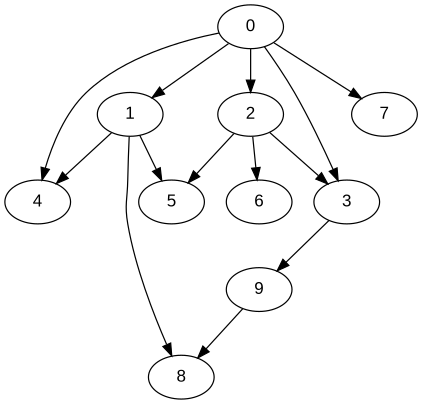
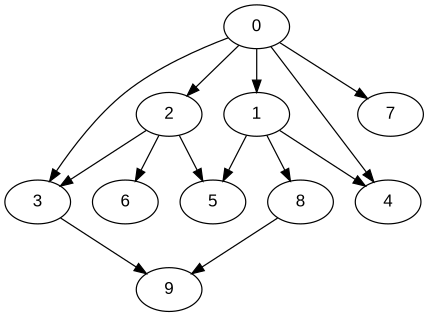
edge "9" -> "8": reversed
